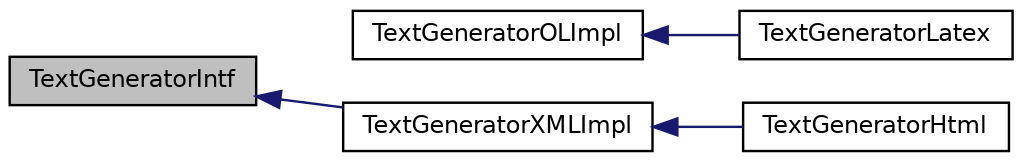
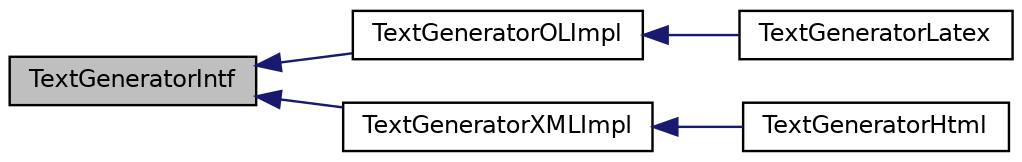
edge "TextGeneratorOLImpl" -> "TextGeneratorIntf": added
